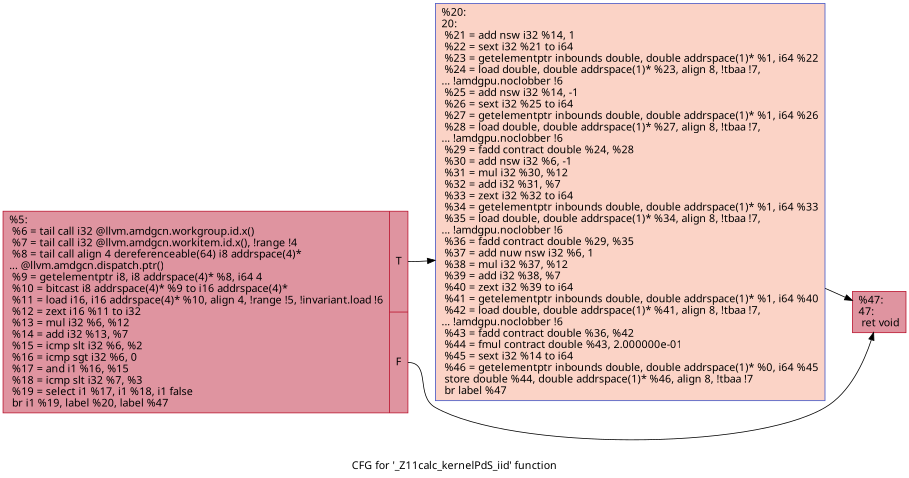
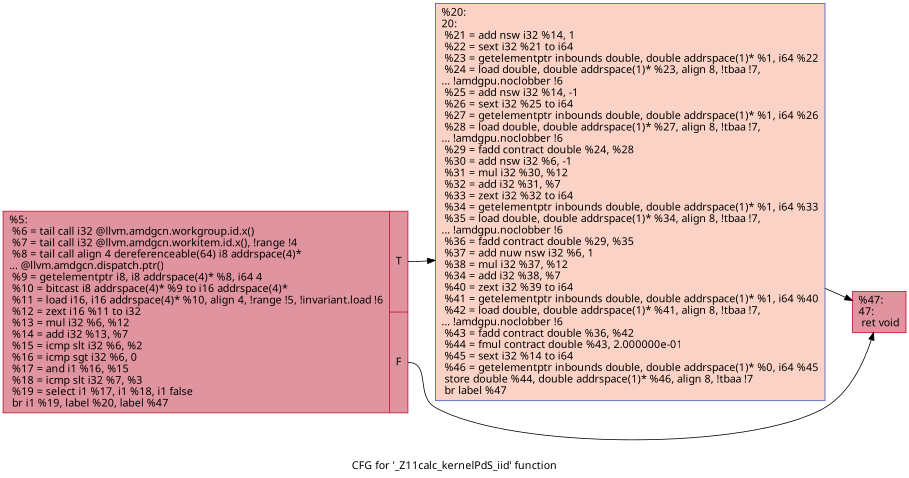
node "%20:": text "%39 = add i32 %38, %7" -> "%34 = add i32 %38, %7"
